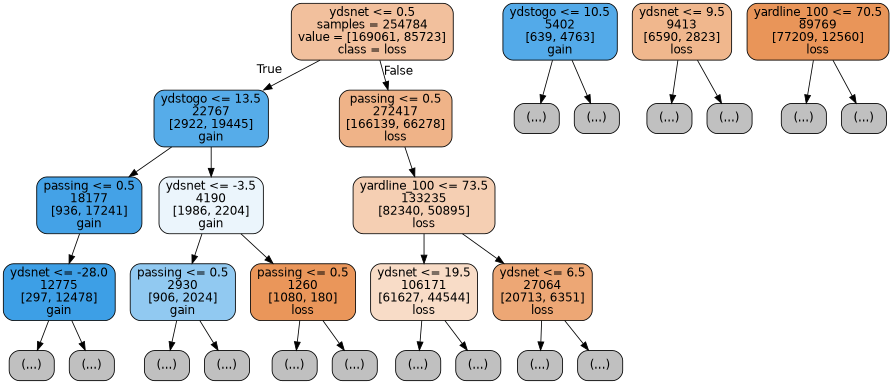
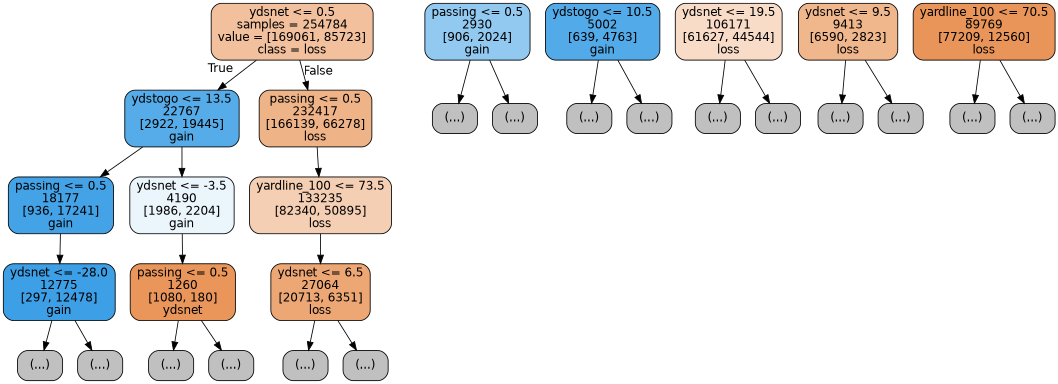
node "ydstogo <= 10.5 5402 [639, 4763] gain": label "ydstogo <= 10.5 5402 [639, 4763] gain" -> "ydstogo <= 10.5 5002 [639, 4763] gain"
node "passing <= 0.5 272417 [166139, 66278] loss": label "passing <= 0.5 272417 [166139, 66278] loss" -> "passing <= 0.5 232417 [166139, 66278] loss"
edge "yardline_100 <= 73.5 133235 [82340, 50895] loss" -> "ydsnet <= 19.5 106171 [61627, 44544] loss": removed
edge "ydsnet <= -3.5 4190 [1986, 2204] gain" -> "passing <= 0.5 2930 [906, 2024] gain": removed
node "passing <= 0.5 1260 [1080, 180] loss": label "passing <= 0.5 1260 [1080, 180] loss" -> "passing <= 0.5 1260 [1080, 180] ydsnet"
